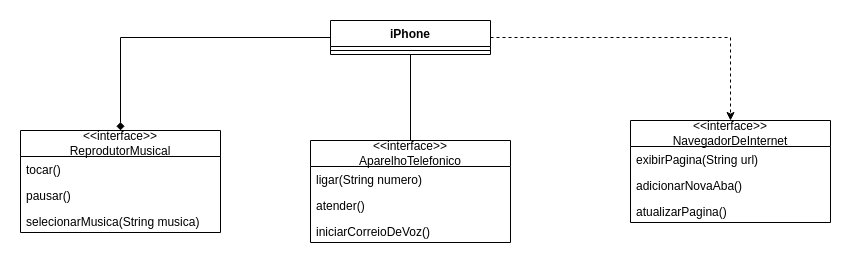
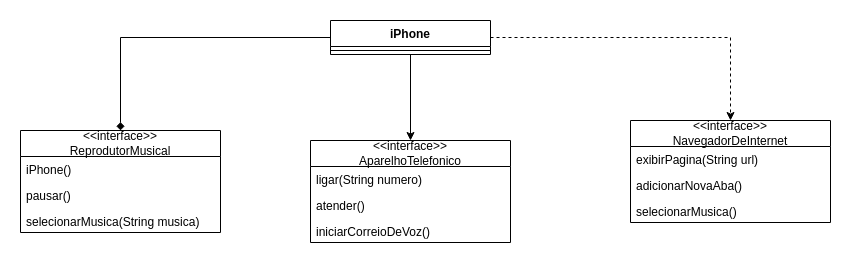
edge "iPhone" -- "<<interface>> AparelhoTelefonico": arrowhead none -> classic
node "tocar()": label "tocar()" -> "iPhone()"
node "atualizarPagina()": label "atualizarPagina()" -> "selecionarMusica()"
